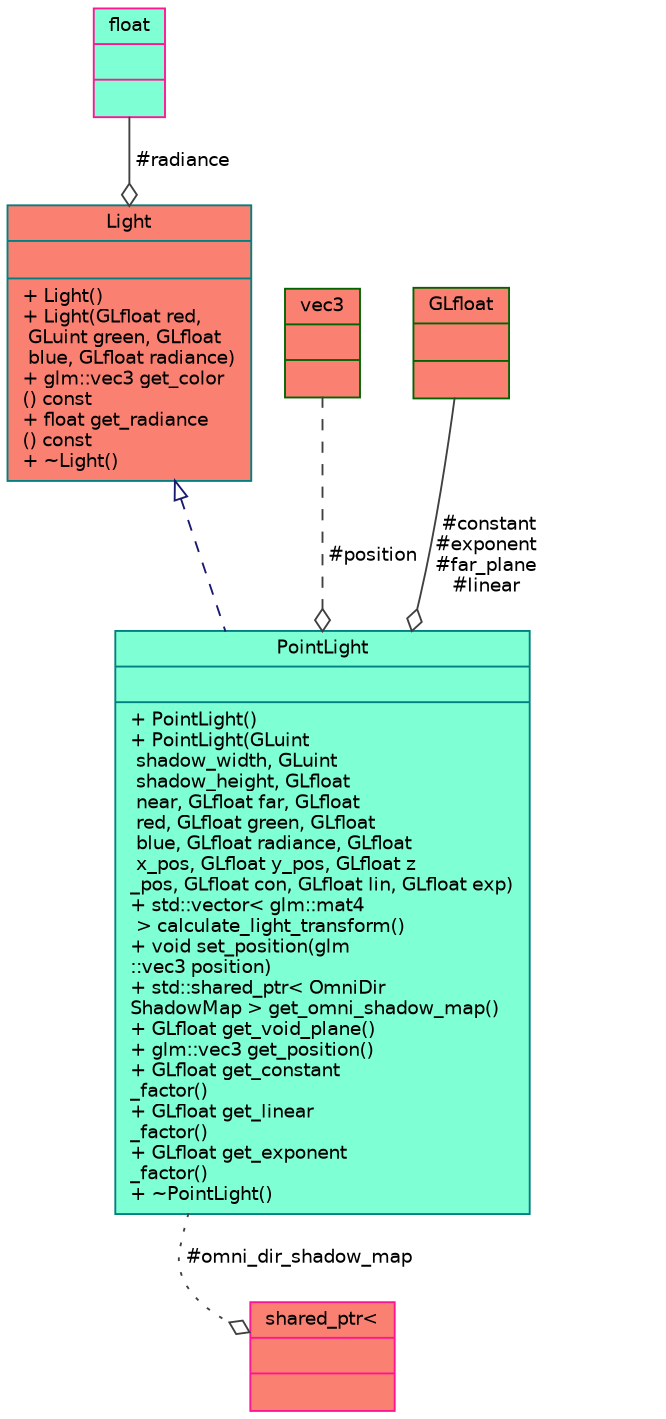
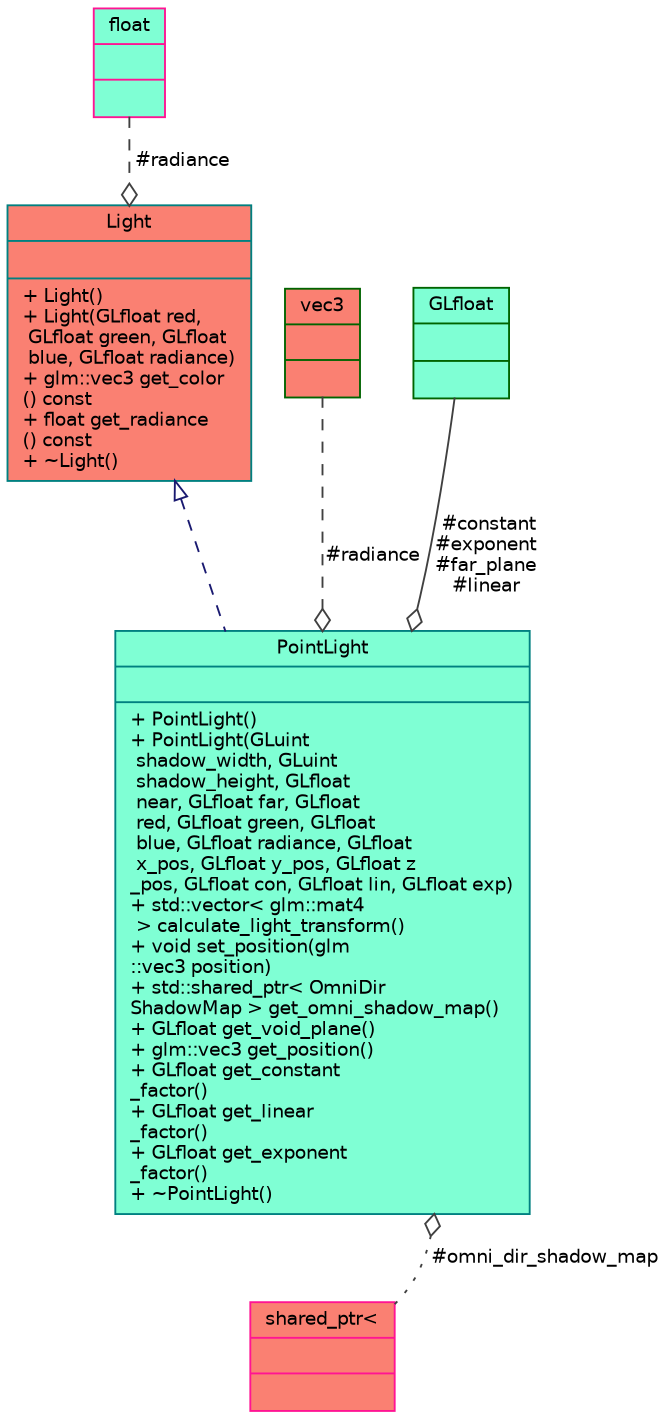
edge "float" -> "Light": style solid -> dashed
node "Light": text "GLuint green, GLfloat" -> "GLfloat green, GLfloat"
node "GLfloat": fillcolor salmon -> aquamarine
edge "vec3" -> "PointLight": label " #position" -> " #radiance"
edge "PointLight" -> "shared_ptr<": reversed
